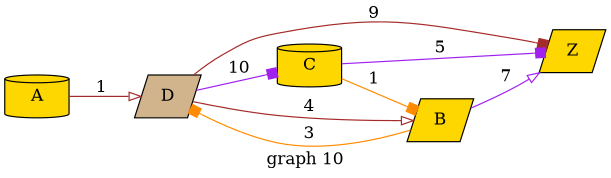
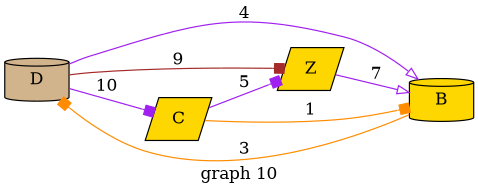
node "C": shape cylinder -> parallelogram
edge "B" -> "Z": reversed
node "A": removed
node "D": shape parallelogram -> cylinder
edge "D" -> "B": color brown -> purple
node "B": shape parallelogram -> cylinder
